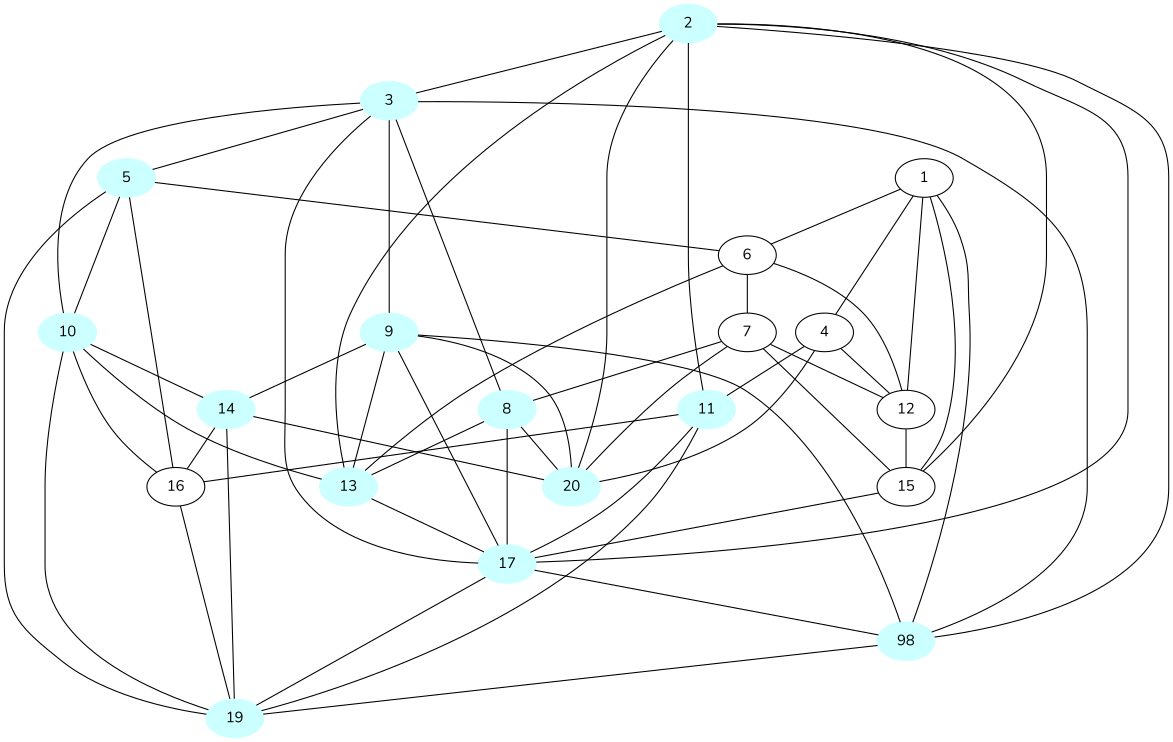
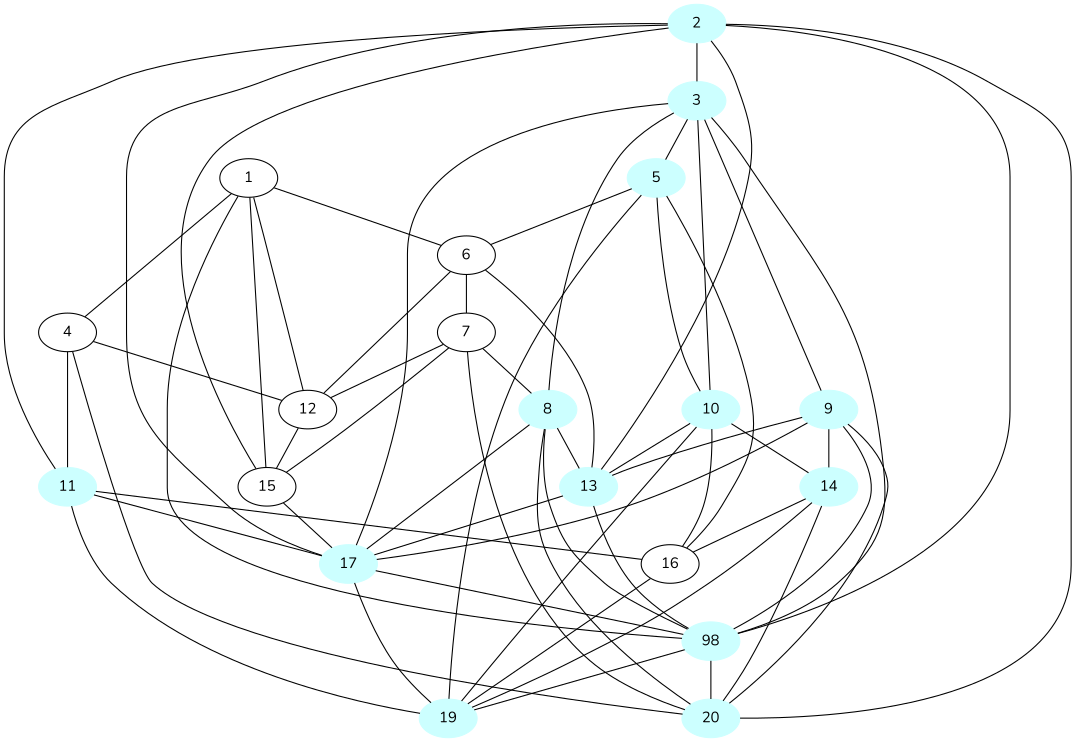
edge "8" -- "98": added
edge "13" -- "98": added
edge "98" -- "20": added
